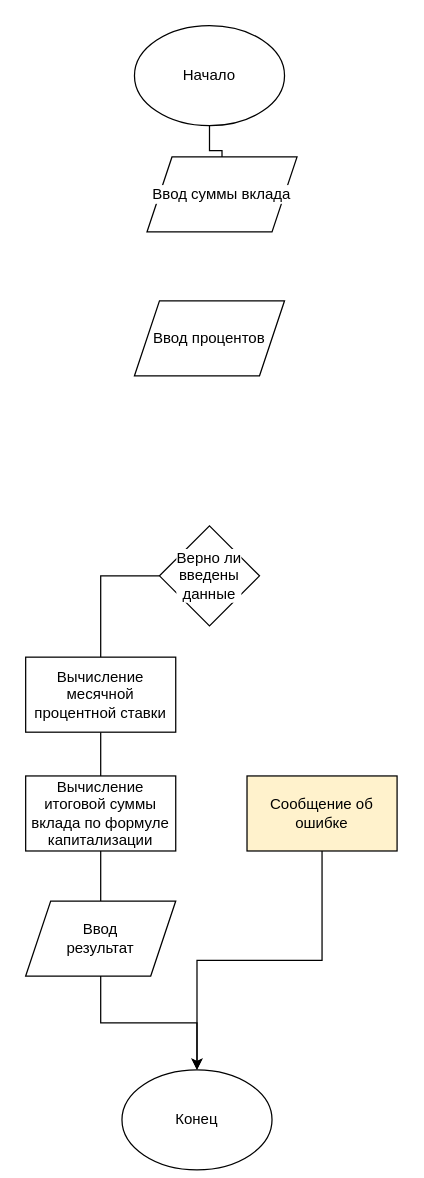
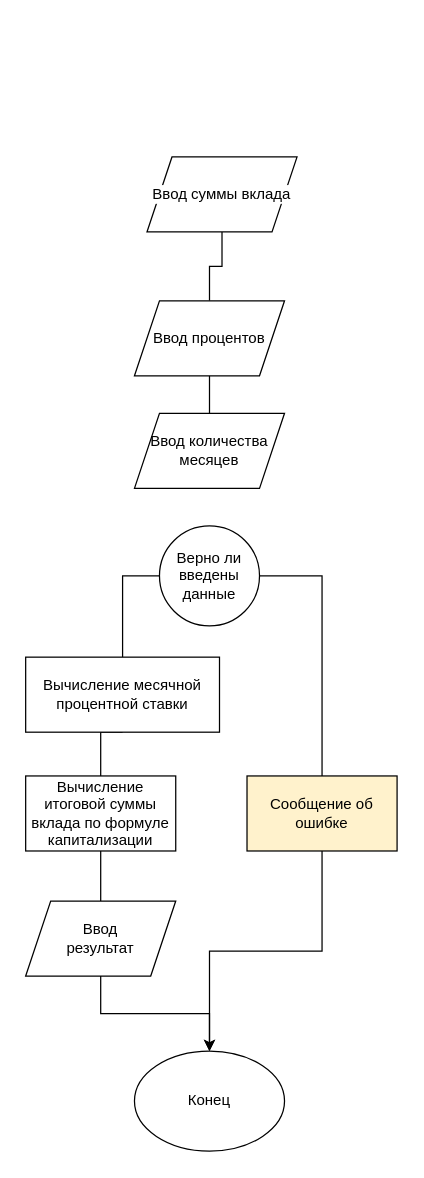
node "Начало": removed
edge "Начало" -- "Ввод суммы вклада": removed
edge "Ввод суммы вклада" -- "Ввод процентов": added
edge "Ввод процентов" -- "Ввод количества месяцев": added
node "Ввод количества месяцев": added
node "Верно ли введены данные": shape diamond -> ellipse
edge "Верно ли введены данные" -- "Сообщение об ошибке": added
node "Вычисление месячной процентной ставки": size 150x75 -> 194x75
node "Конец": moved (197, 1119) -> (209, 1101)
